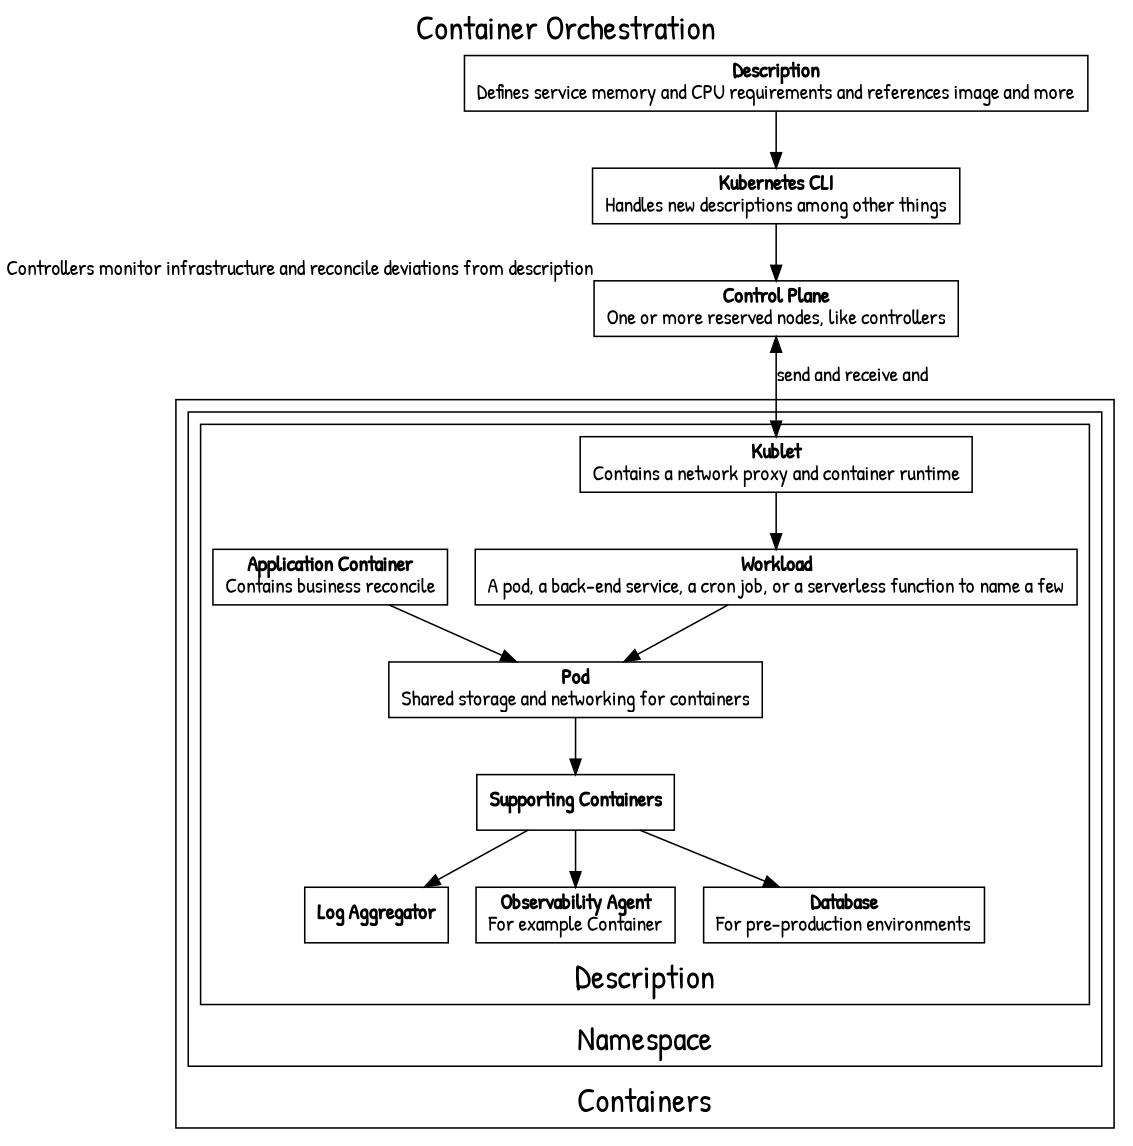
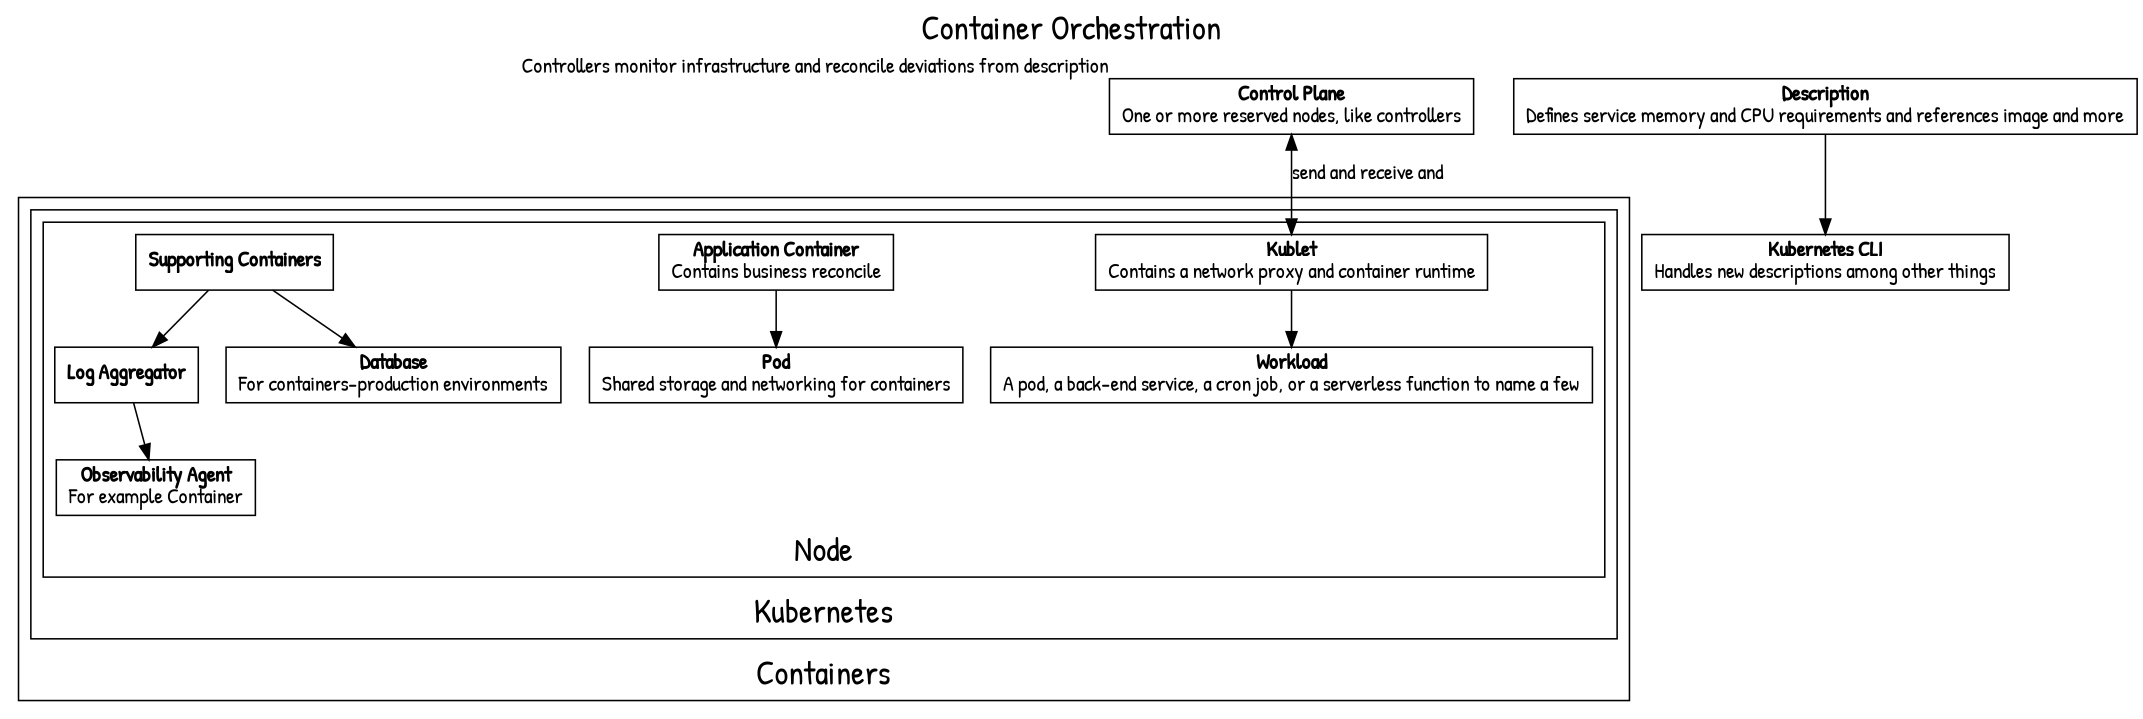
edge "Kubernetes CLI" -> "Control Plane": removed
edge "Workload" -> "Pod": removed
edge "Pod" -> "Supporting Containers": removed
edge "Supporting Containers" -> "Observability Agent": now "Log Aggregator" -> "Observability Agent"
node "Database": text "For pre-production environments" -> "For containers-production environments"
cluster "Description": label "Description" -> "Node"
cluster "Namespace": label "Namespace" -> "Kubernetes"
